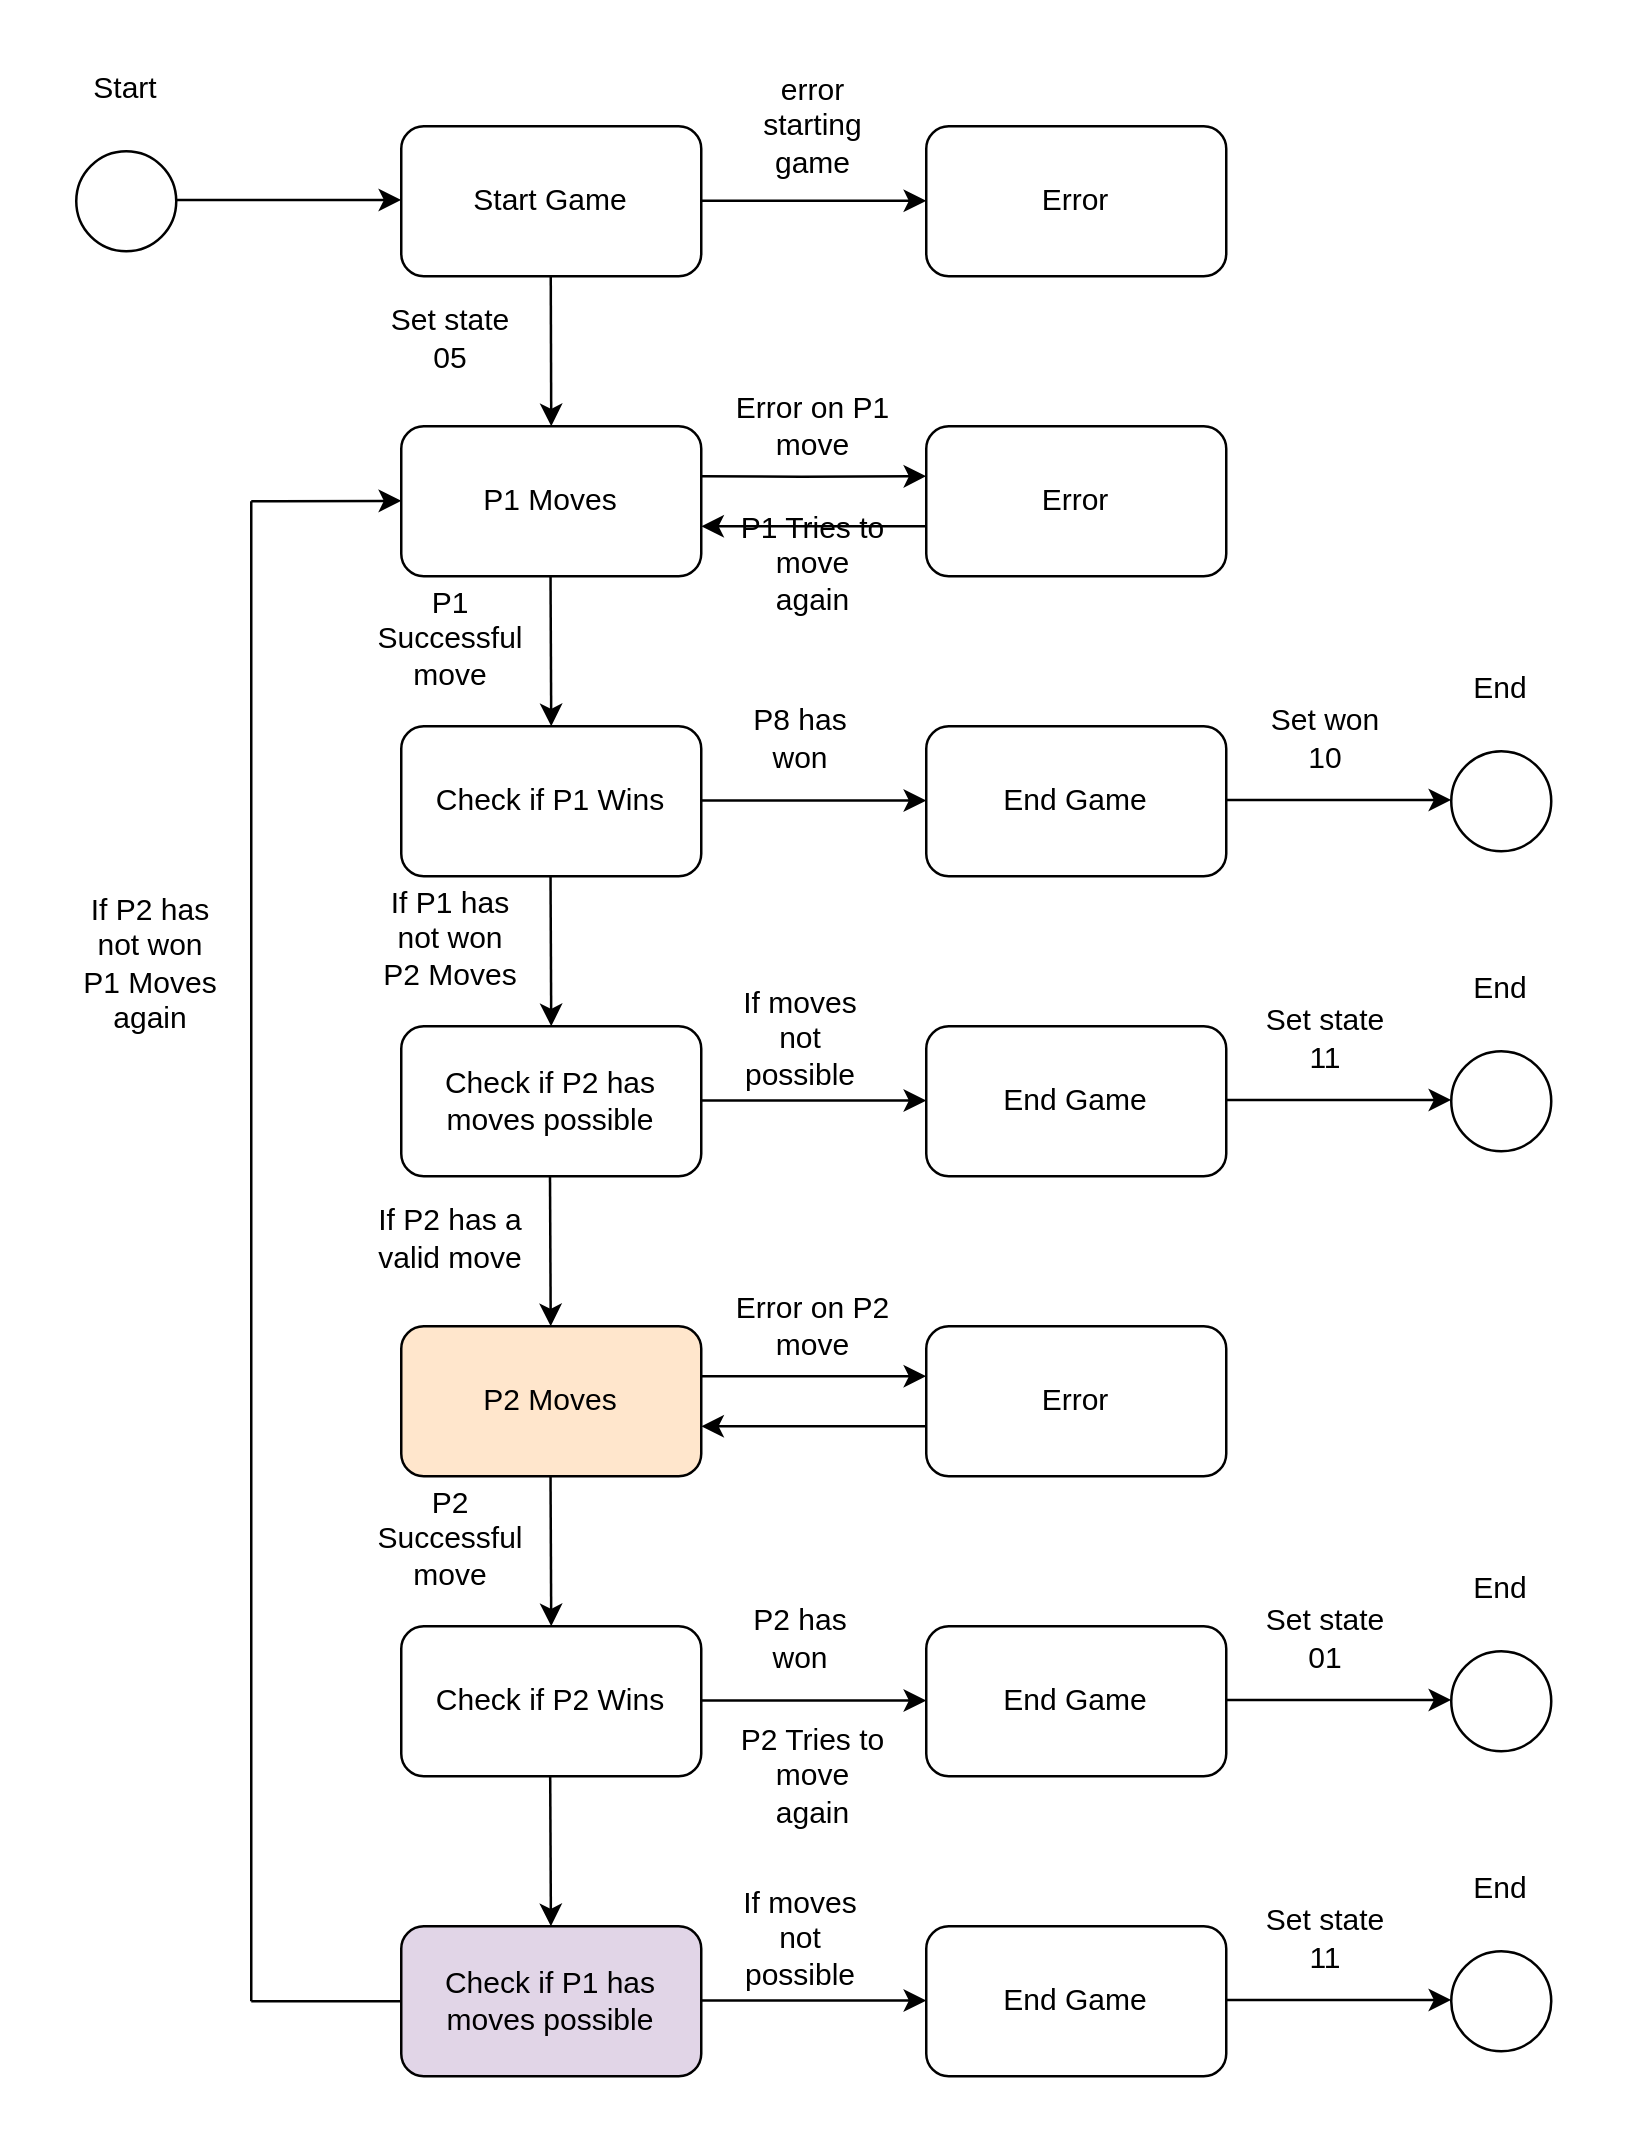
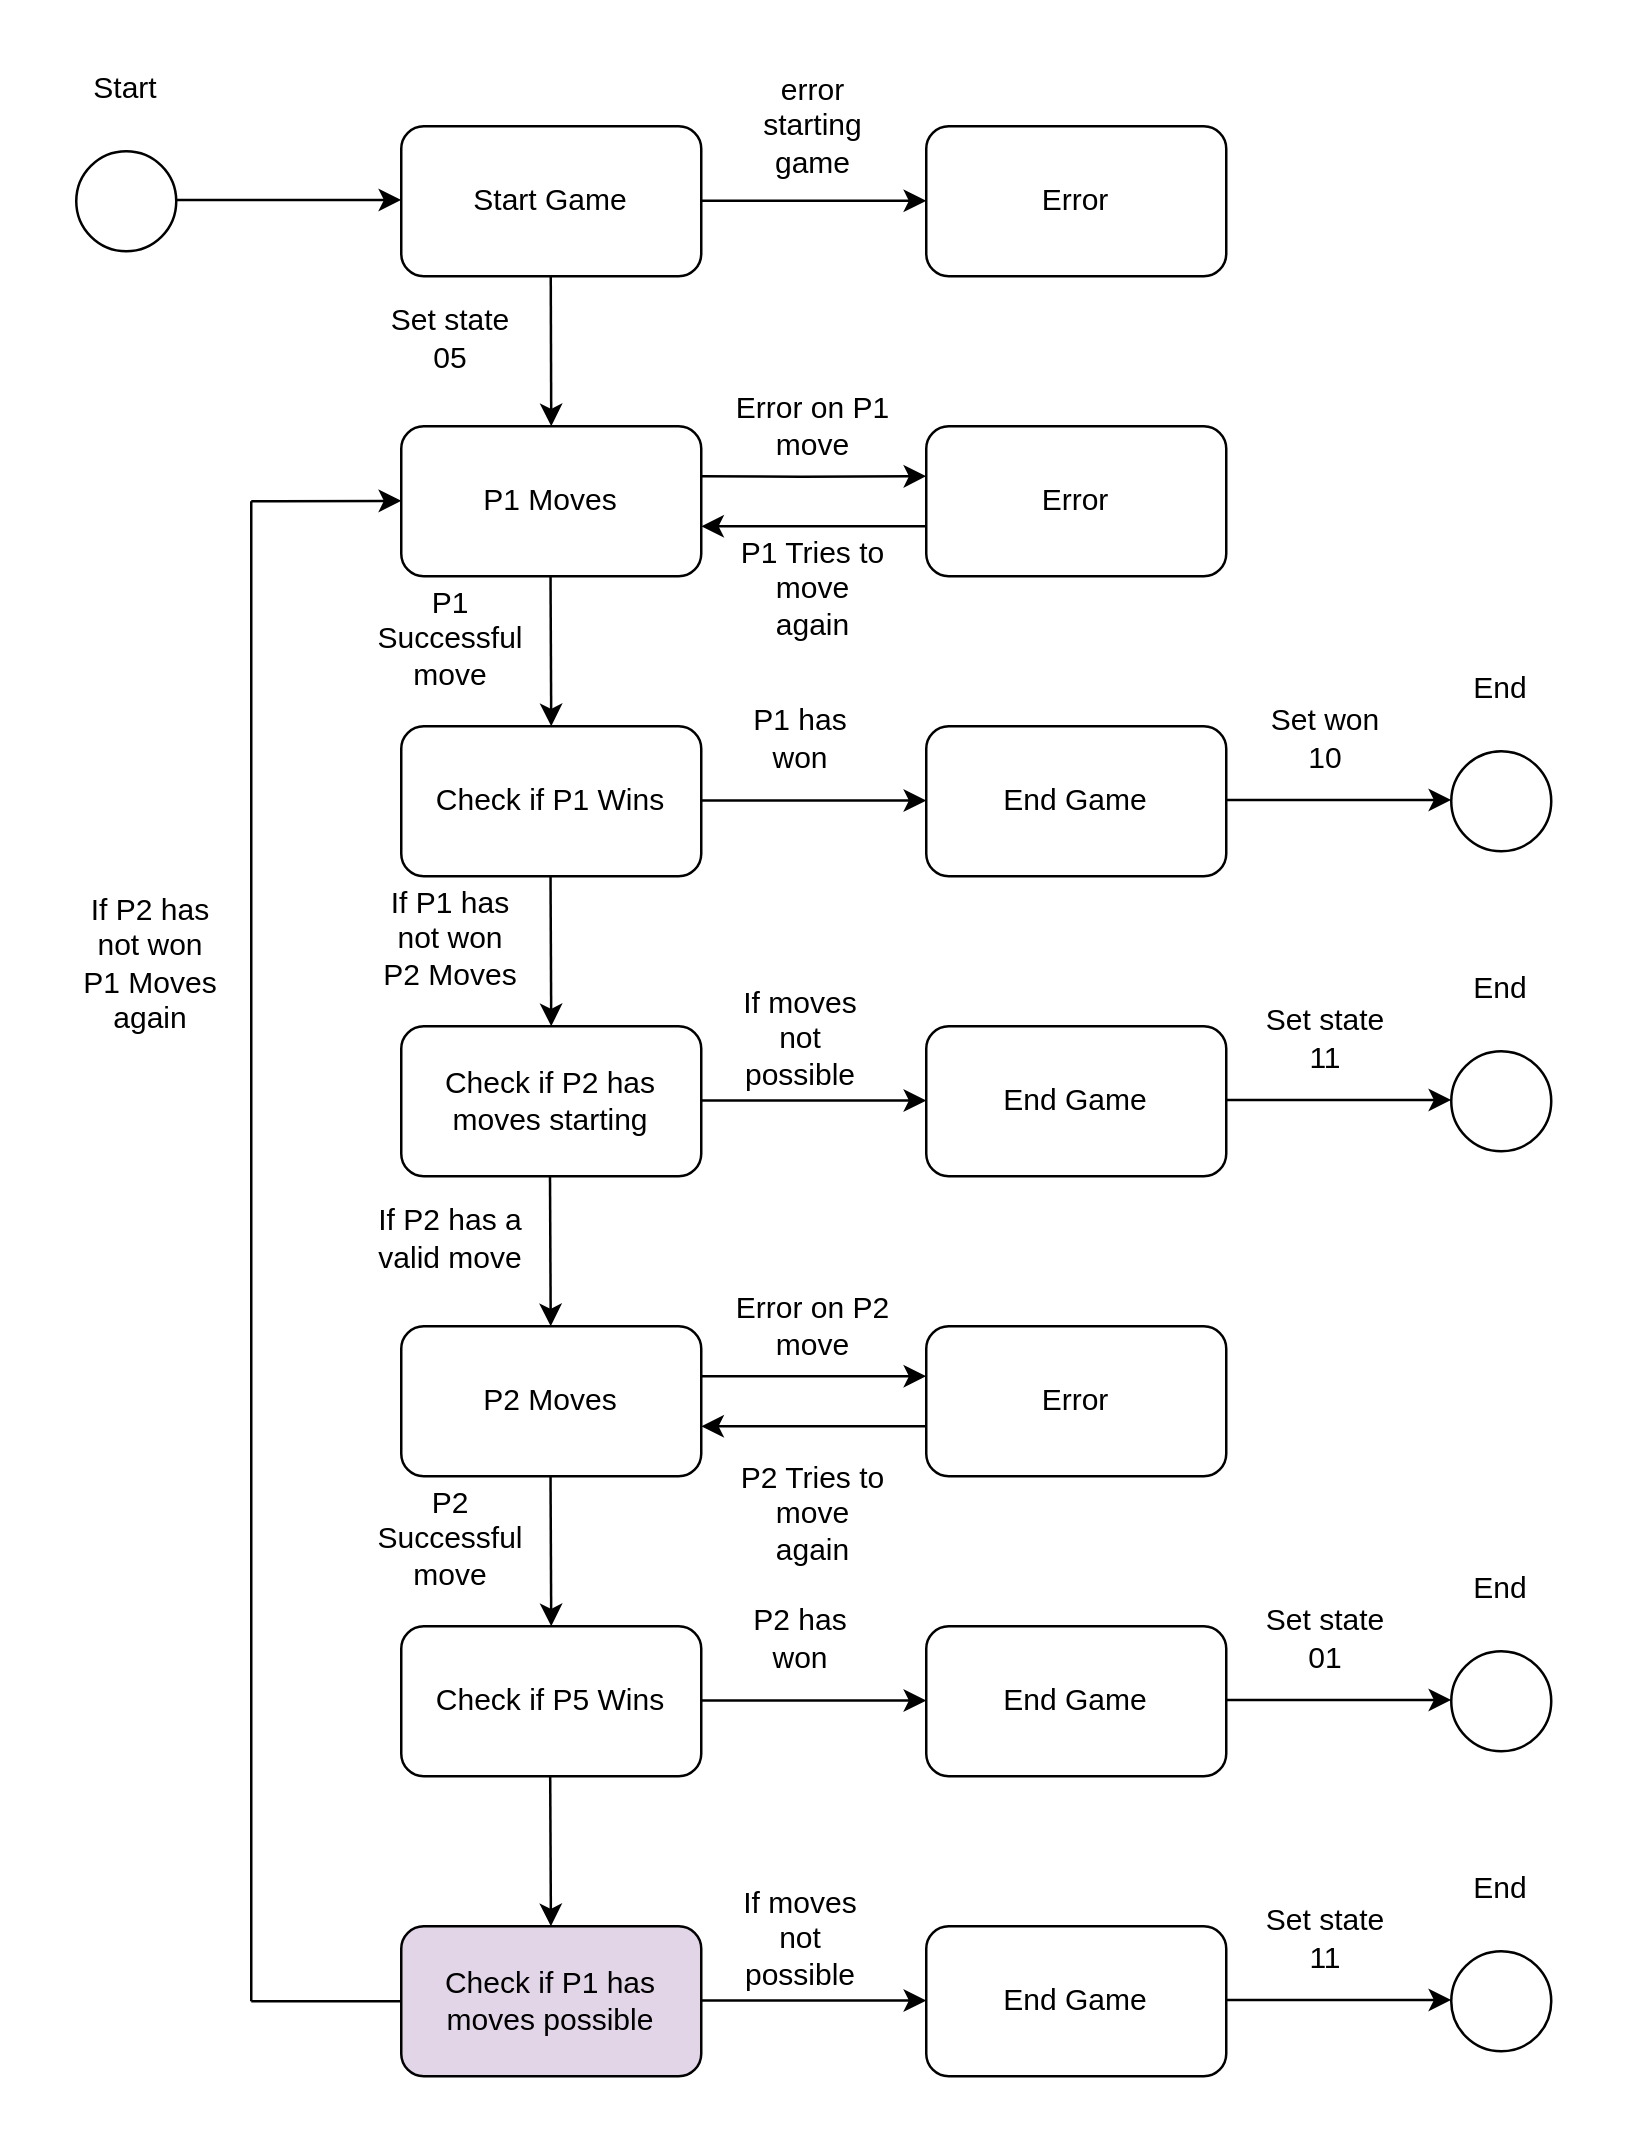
node "P1 Tries to move again": moved (814, 564) -> (814, 589)
node "P8 has won": label "P8 has won" -> "P1 has won"
node "Check if P2 has moves possible": label "Check if P2 has moves possible" -> "Check if P2 has moves starting"
node "P2 Moves": fillcolor #ffe6cc -> #ffffff
node "Check if P2 Wins": label "Check if P2 Wins" -> "Check if P5 Wins"
node "P2 Tries to move again": moved (814, 1776) -> (814, 1514)
